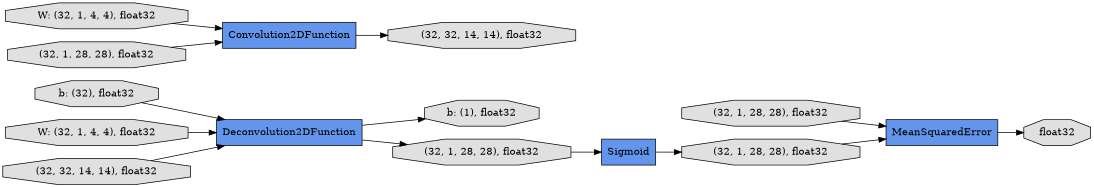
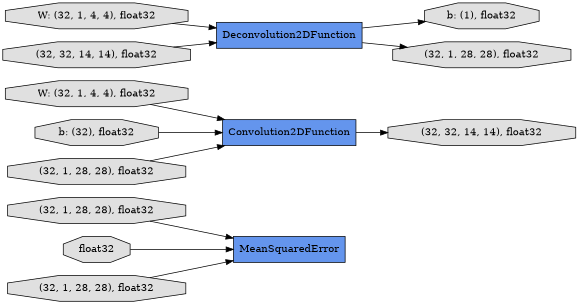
edge "b: (32), float32" -> "Deconvolution2DFunction": now "b: (32), float32" -> "Convolution2DFunction"
edge "MeanSquaredError" -> "float32": reversed
node "Sigmoid": removed
